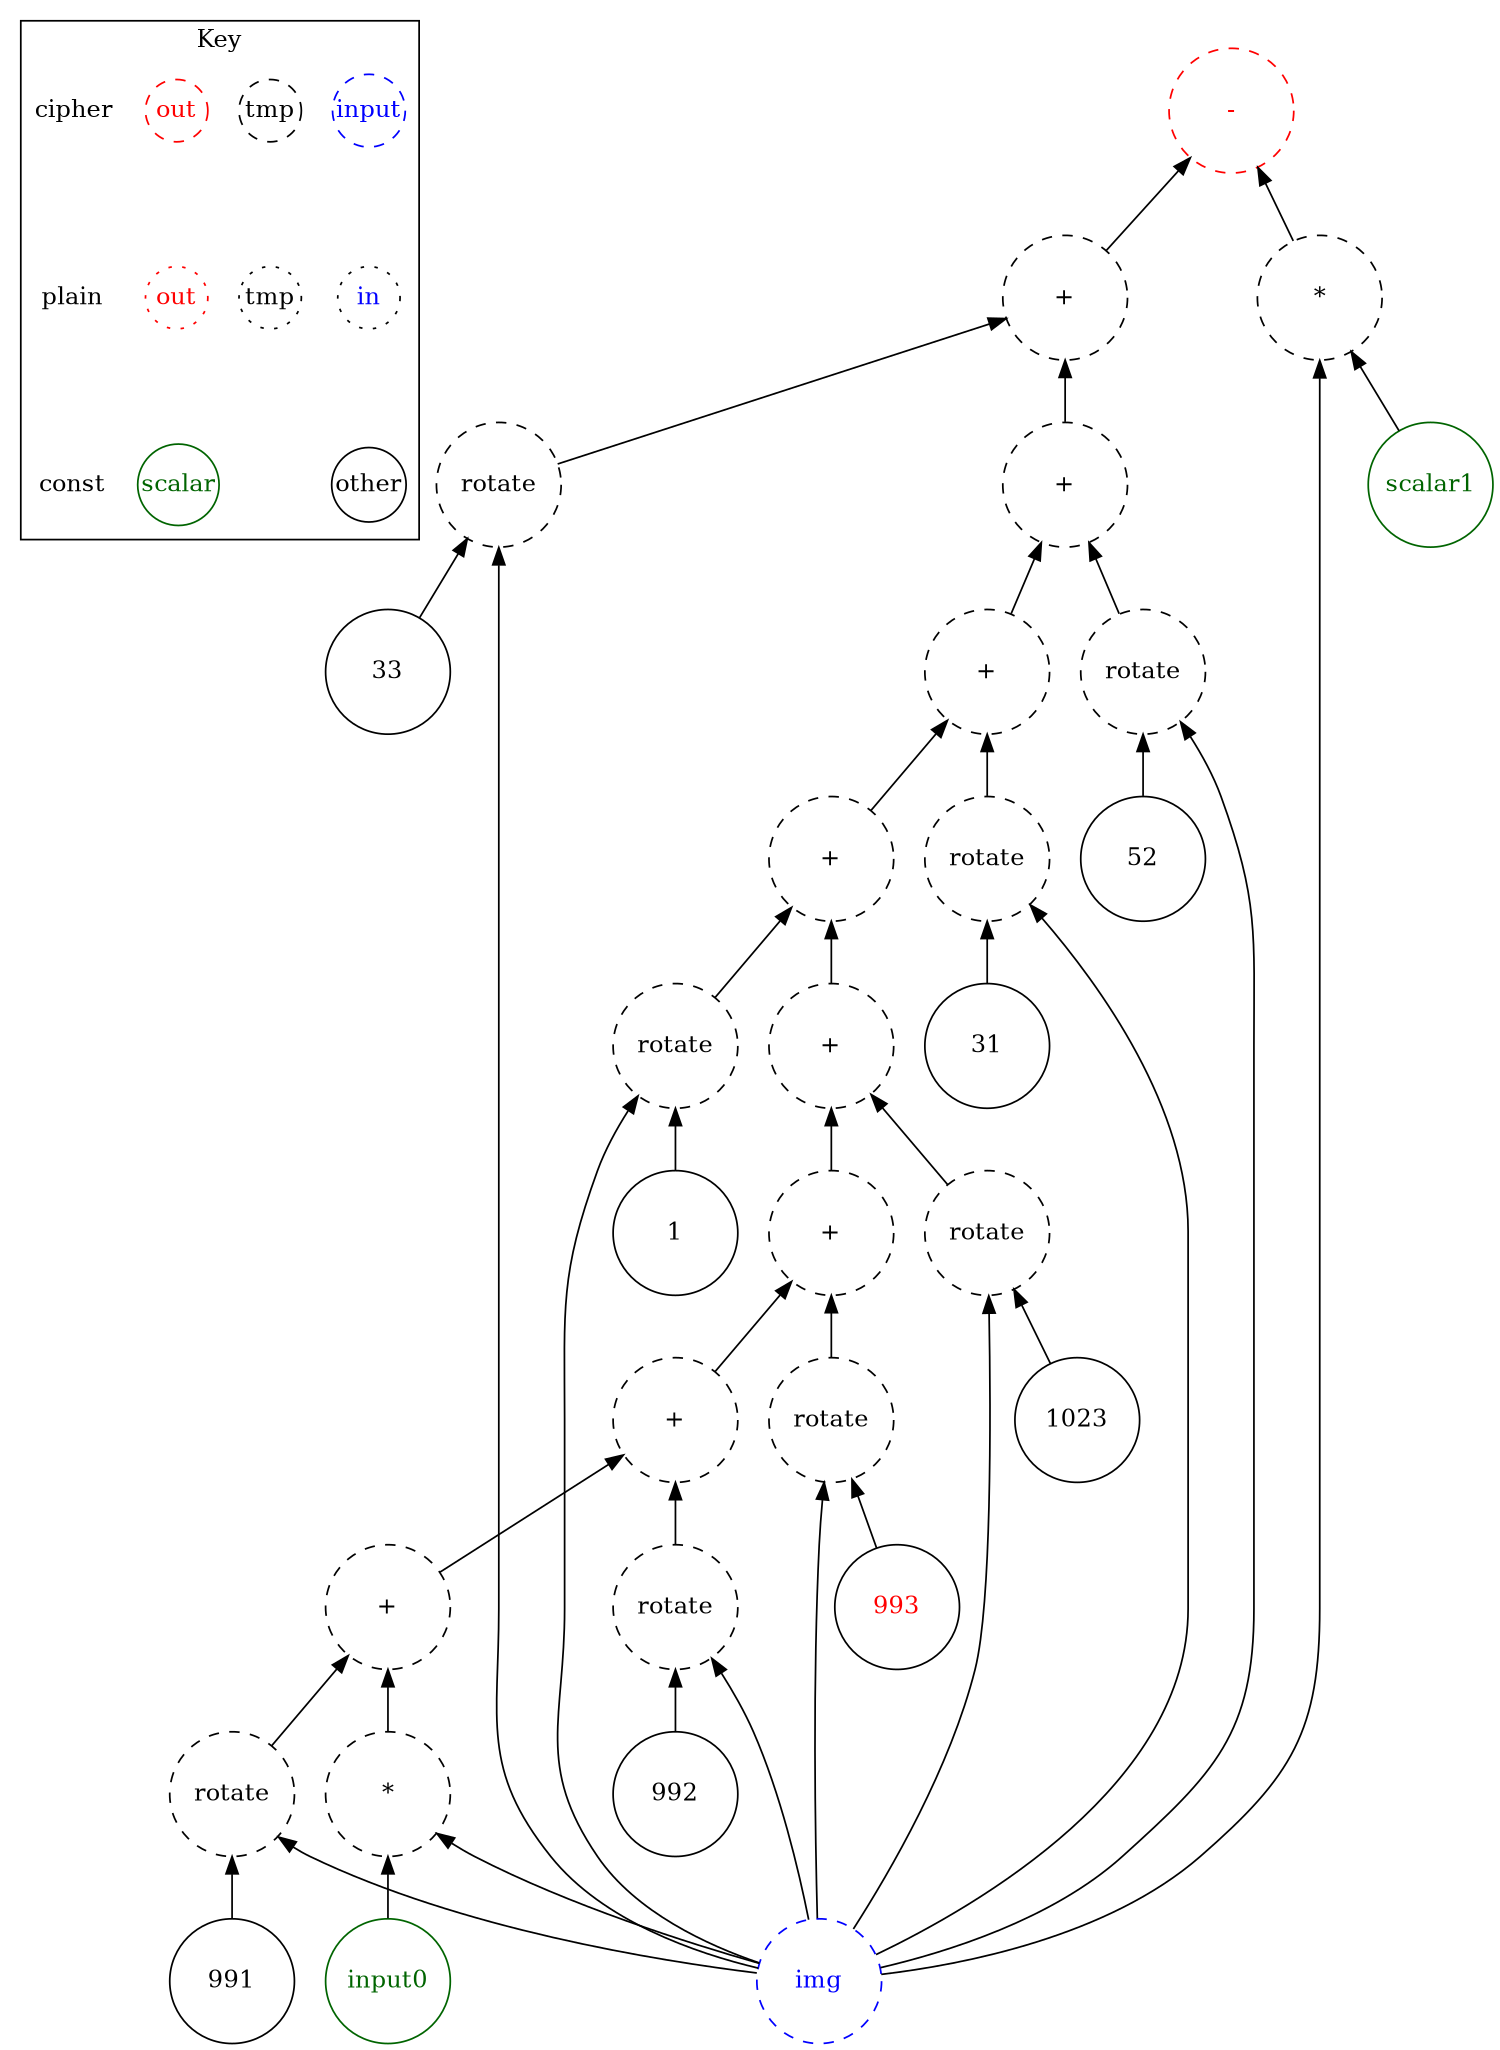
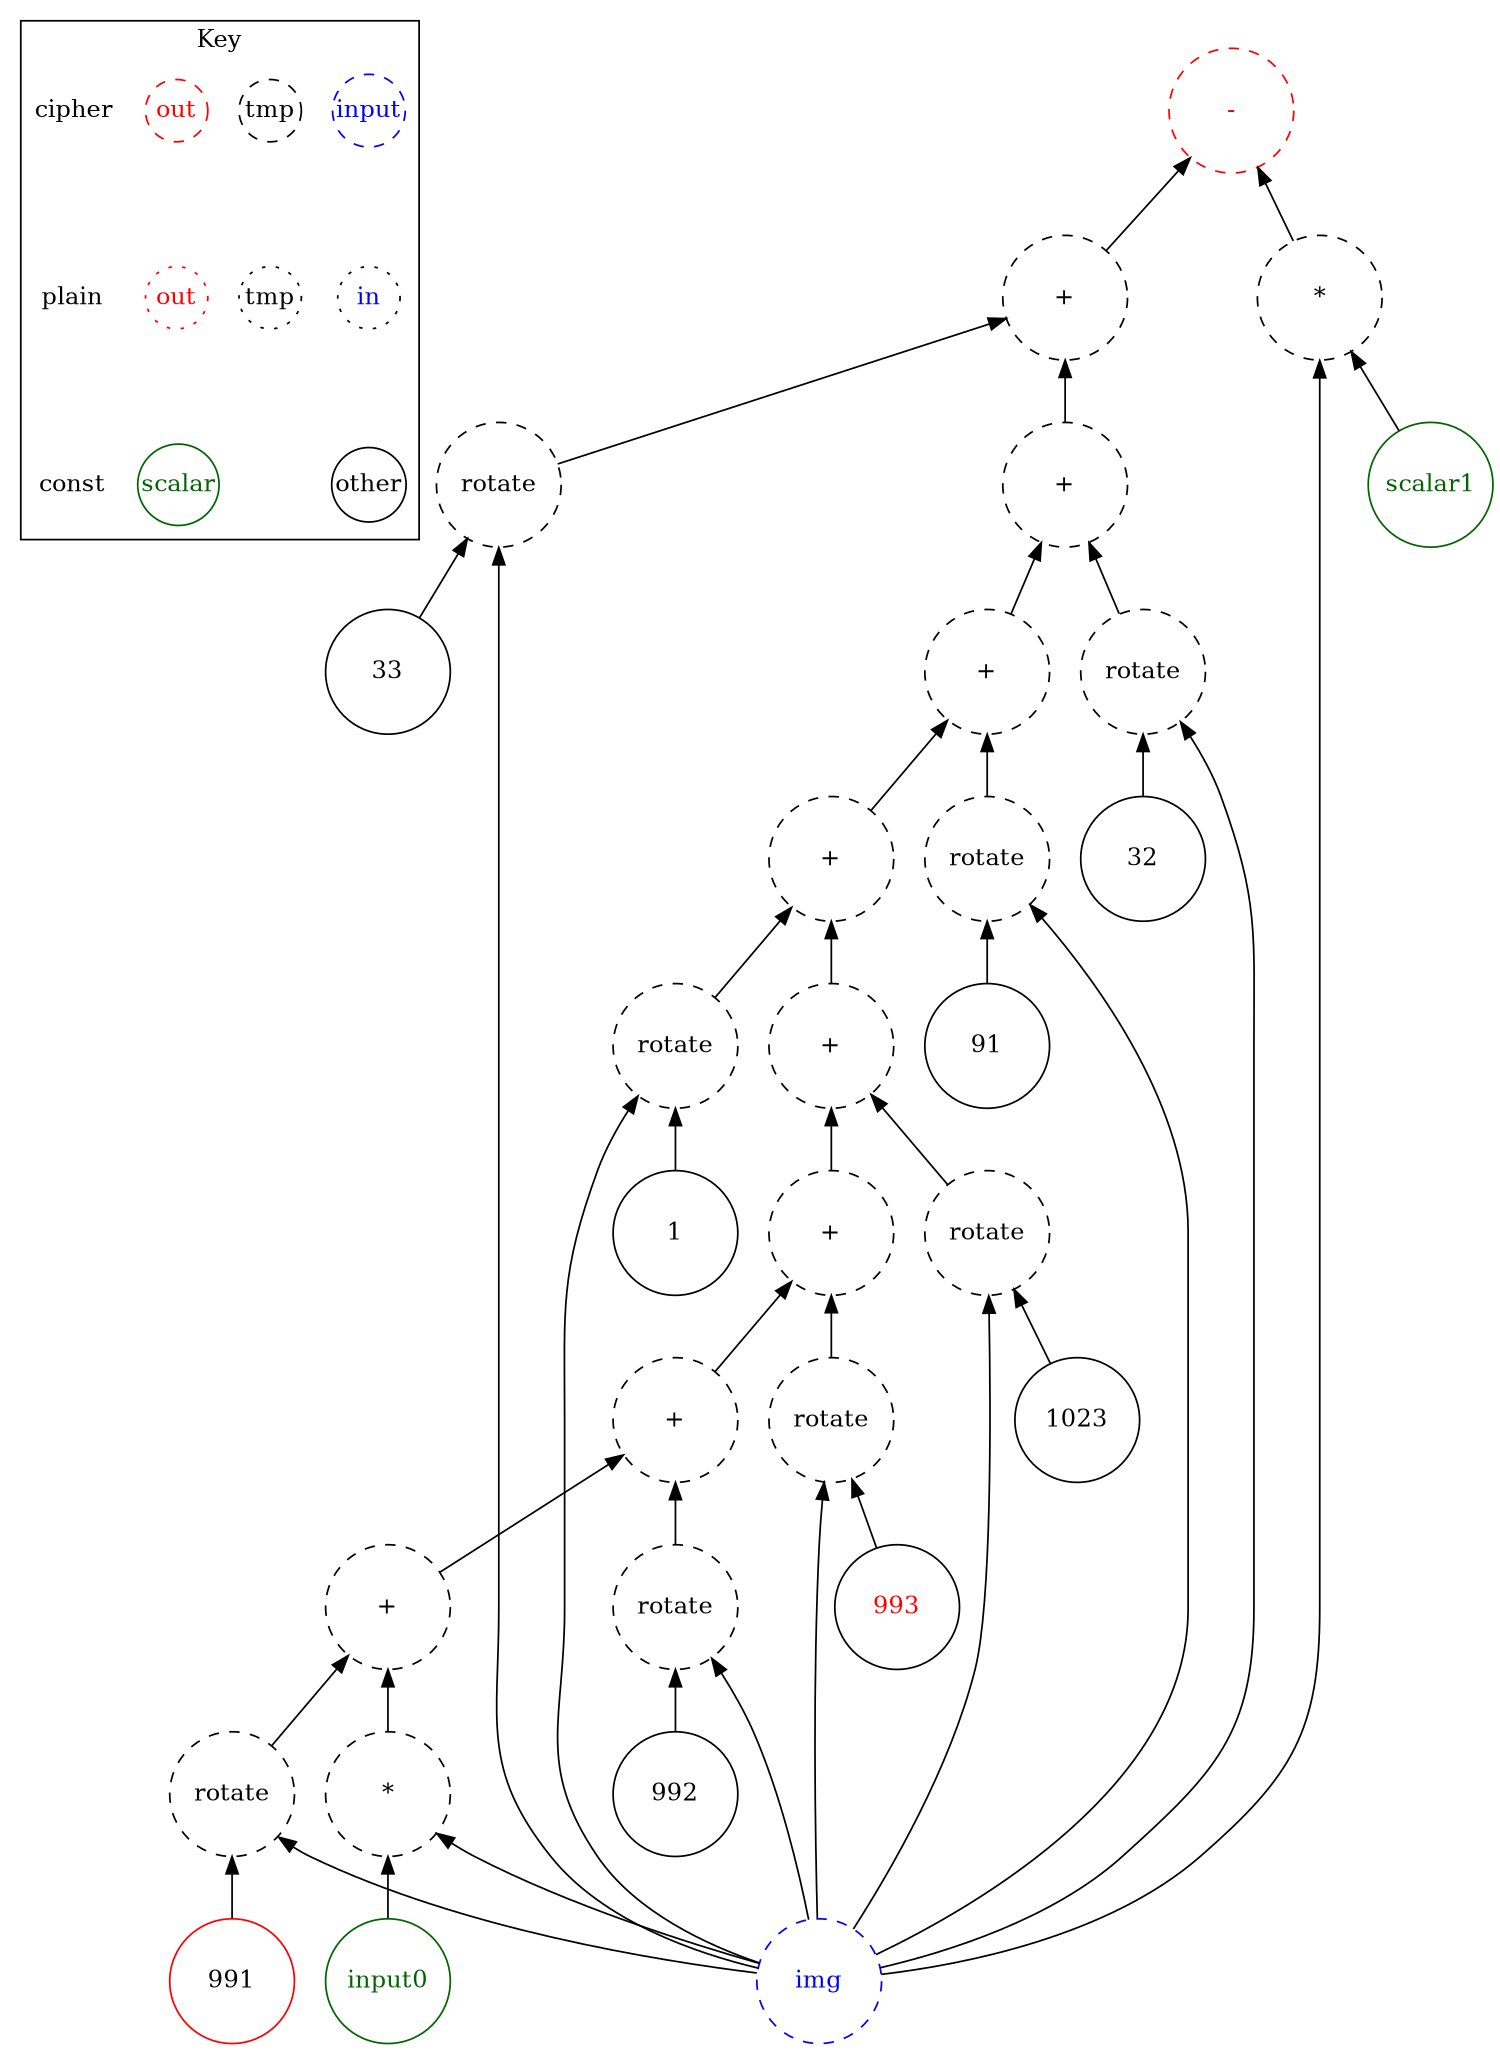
node "52": label "52" -> "32"
node "31": label "31" -> "91"
node "991": color black -> red
